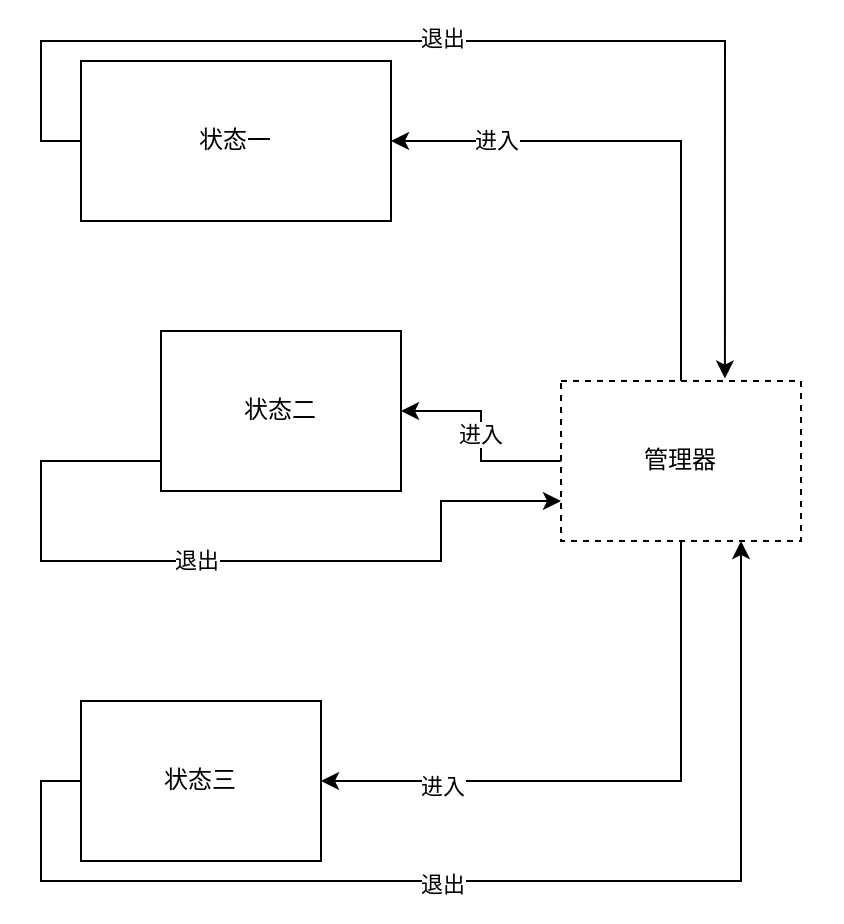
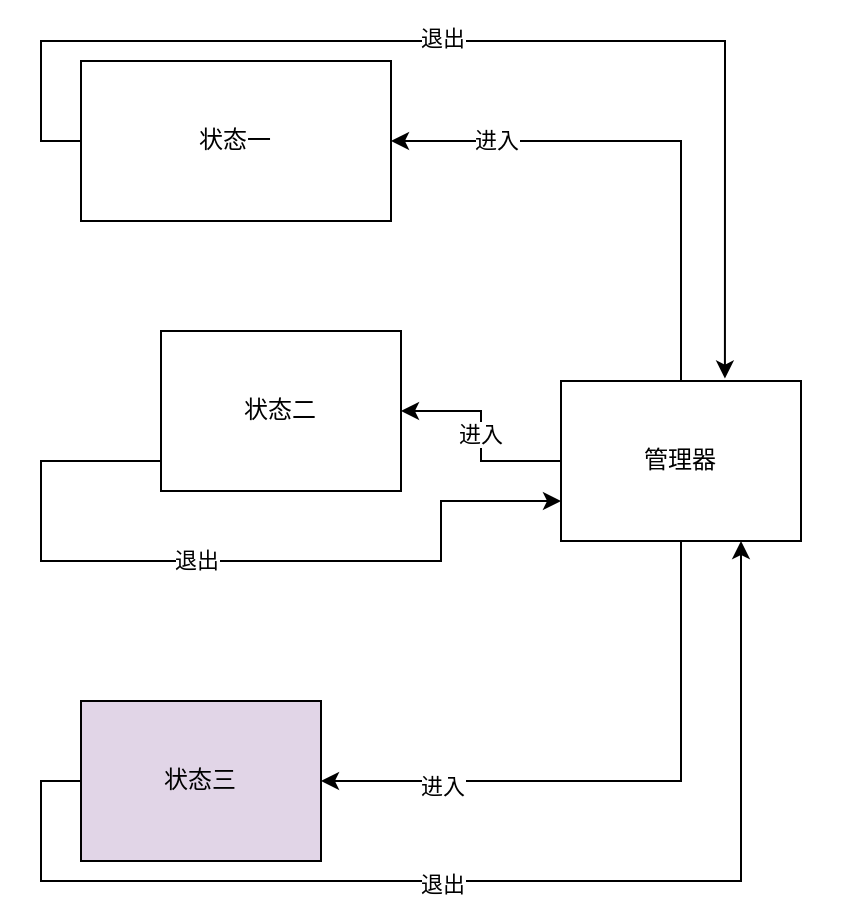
node "管理器": style dashed -> solid
node "状态三": fillcolor #ffffff -> #e1d5e7
